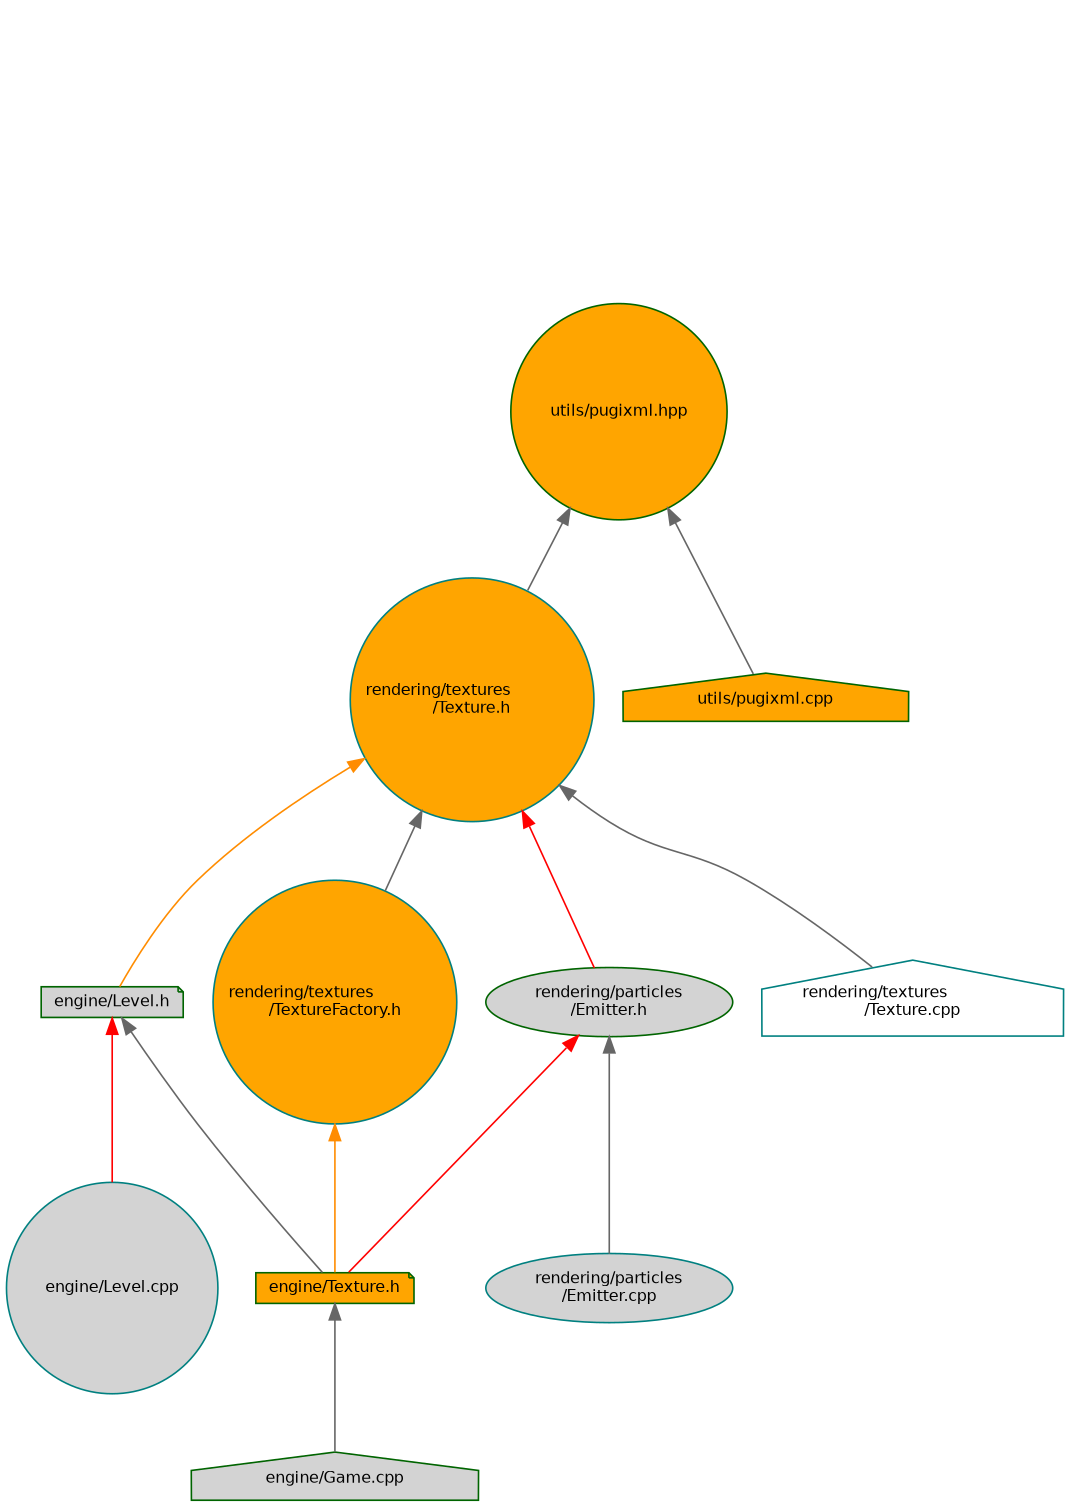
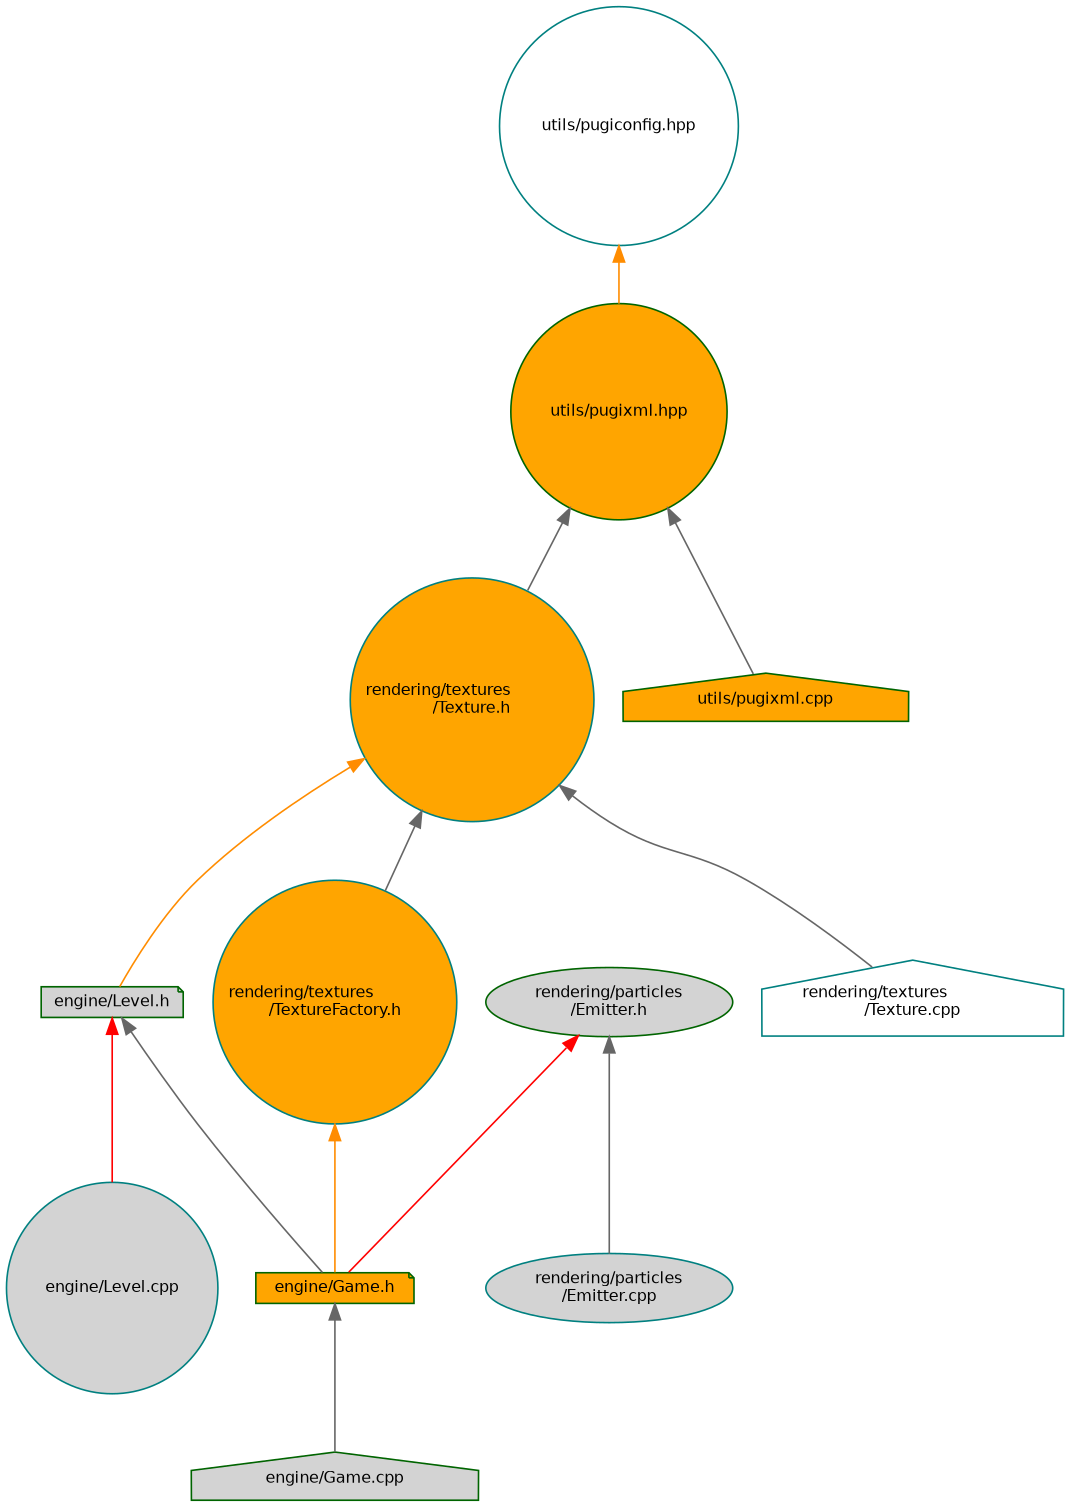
node "utils/pugiconfig.hpp": added
edge "rendering/particles /Emitter.h" -> "rendering/textures /Texture.h": removed
node "engine/Texture.h": label "engine/Texture.h" -> "engine/Game.h"
